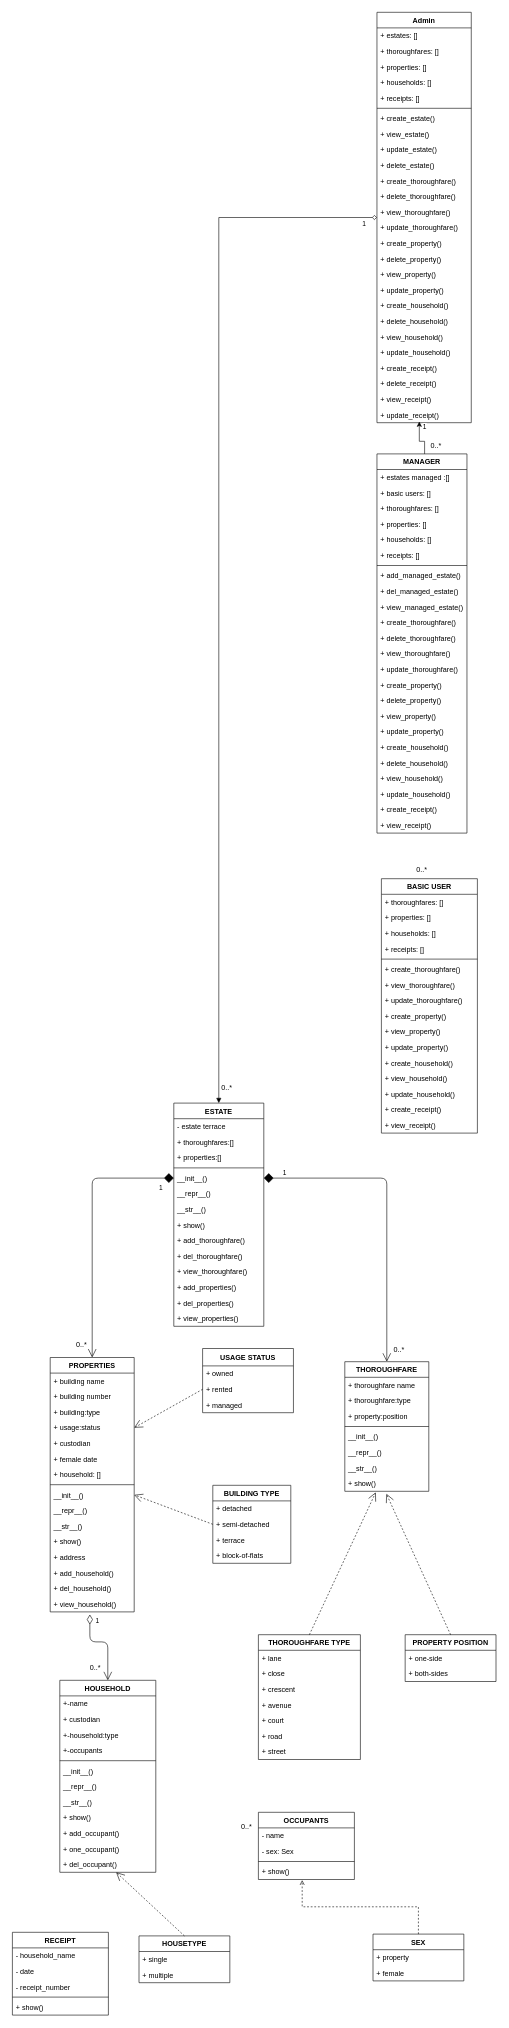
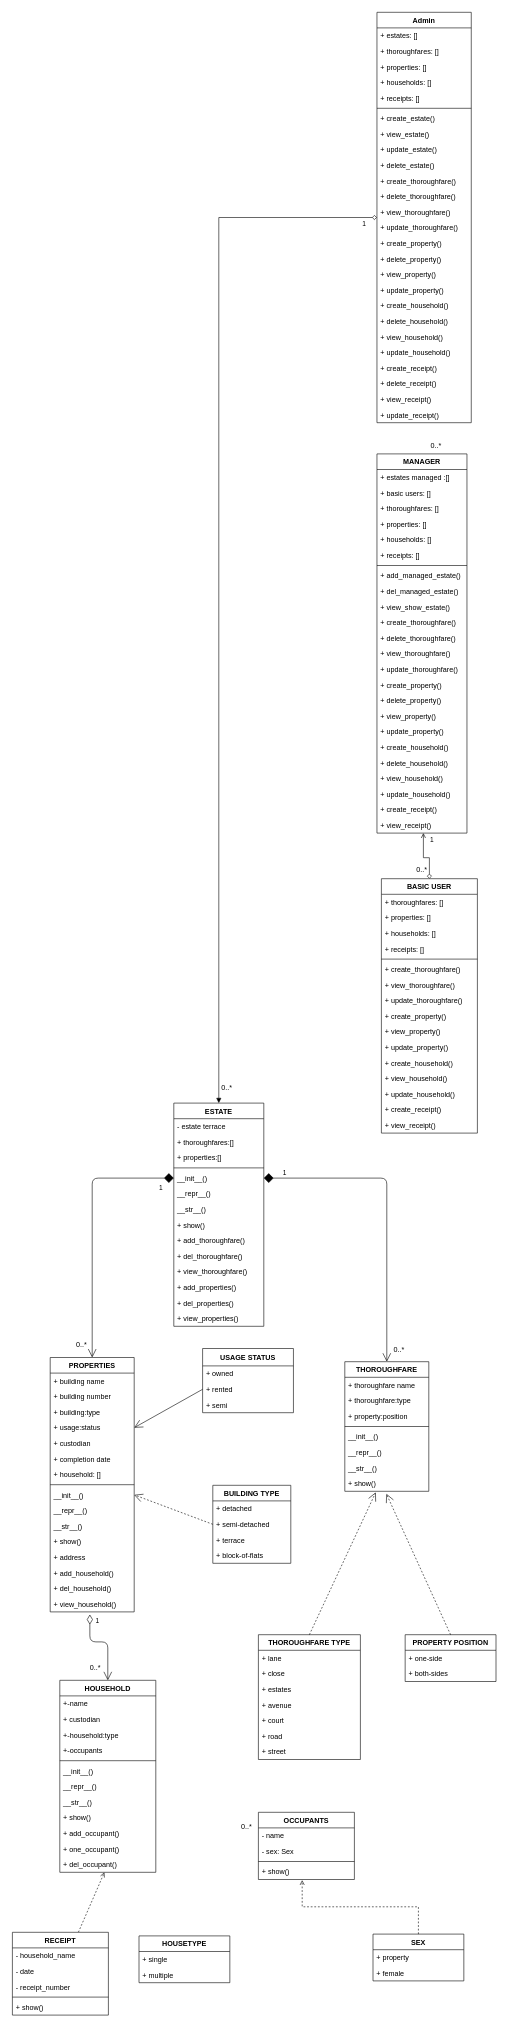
edge "MANAGER" -> "+ update_receipt()": removed, label "1"
node "+ view_managed_estate()": label "+ view_managed_estate()" -> "+ view_show_estate()"
edge "MANAGER" -- "BASIC USER": added, label "1"
node "+ managed": label "+ managed" -> "+ semi"
edge "+ rented" -> "+ usage:status": style dashed -> solid
node "+ female date": label "+ female date" -> "+ completion date"
node "+ crescent": label "+ crescent" -> "+ estates"
edge "RECEIPT" -> "+ del_occupant()": added
edge "HOUSETYPE" -> "+ del_occupant()": removed
